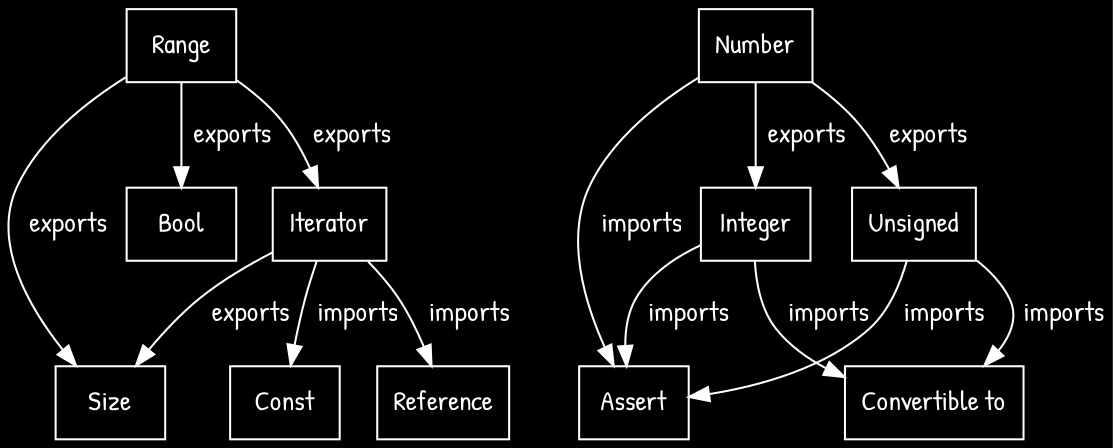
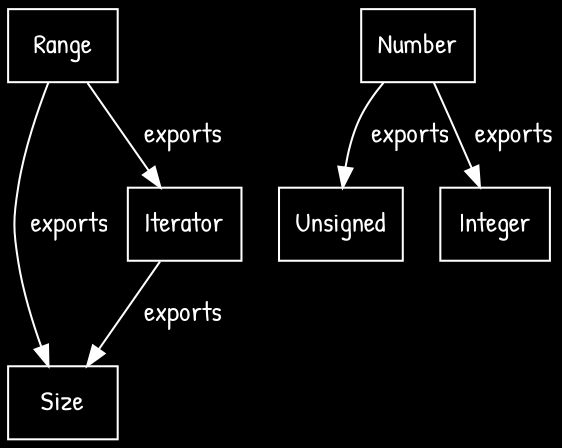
node "Bool": removed
node "Const": removed
node "Reference": removed
node "Assert": removed
node "Convertible to": removed
